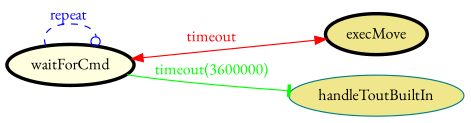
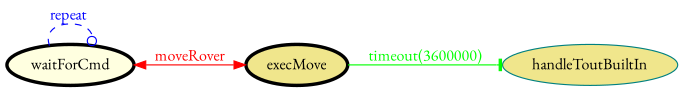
edge "execMove" -- "waitForCmd": label "timeout" -> "moveRover"
edge "waitForCmd" -> "handleToutBuiltIn": now "execMove" -> "handleToutBuiltIn"
